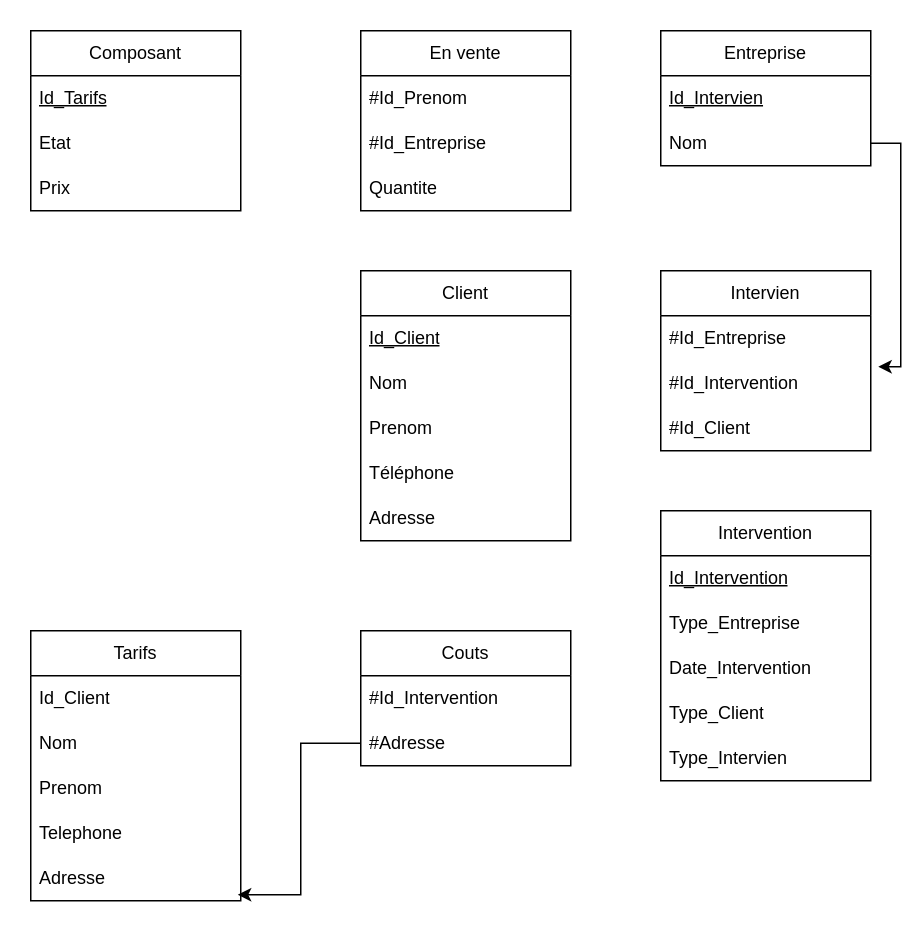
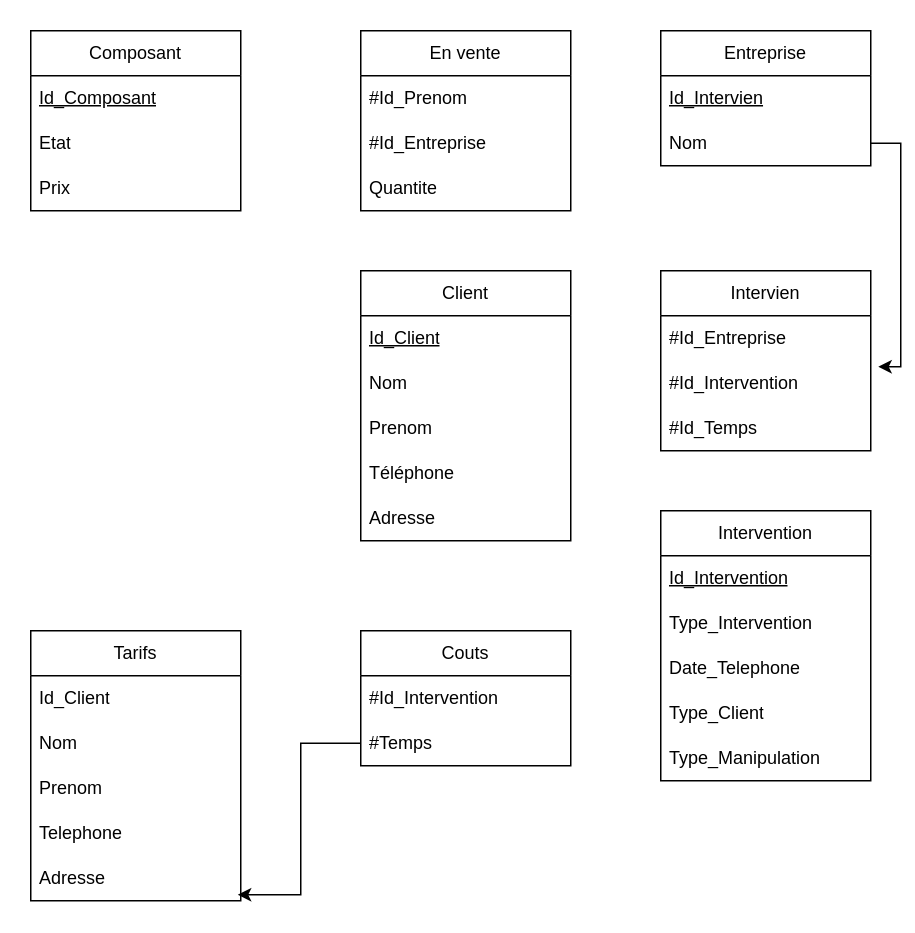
node "Id_Tarifs": label "Id_Tarifs" -> "Id_Composant"
node "#Id_Client": label "#Id_Client" -> "#Id_Temps"
node "Type_Entreprise": label "Type_Entreprise" -> "Type_Intervention"
node "Date_Intervention": label "Date_Intervention" -> "Date_Telephone"
node "#Adresse": label "#Adresse" -> "#Temps"
node "Type_Intervien": label "Type_Intervien" -> "Type_Manipulation"
